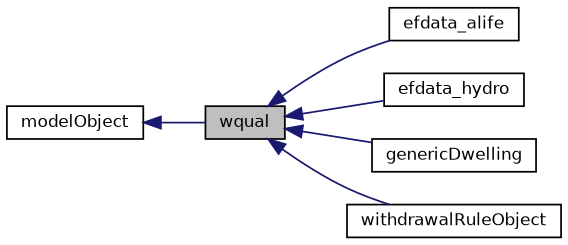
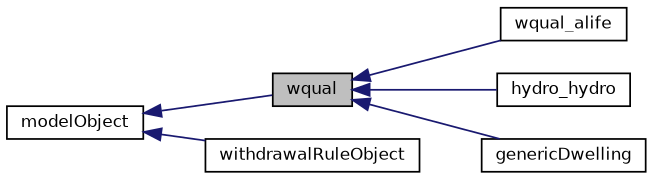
node "efdata_alife": label "efdata_alife" -> "wqual_alife"
node "efdata_hydro": label "efdata_hydro" -> "hydro_hydro"
edge "withdrawalRuleObject" -> "wqual": now "withdrawalRuleObject" -> "modelObject"
